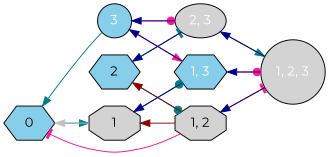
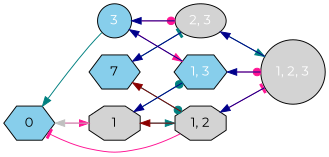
node "2": label "2" -> "7"
edge "0" -> "1": color teal -> deeppink
edge "1" -> "1, 2": added
